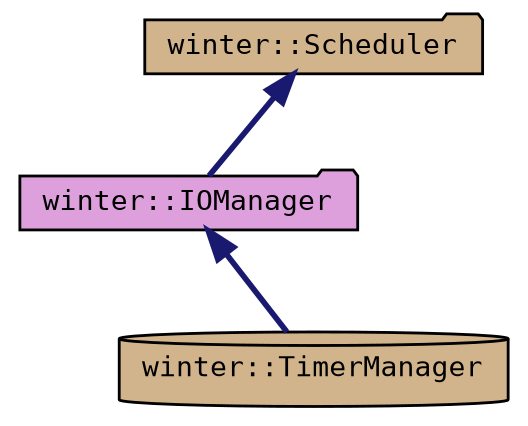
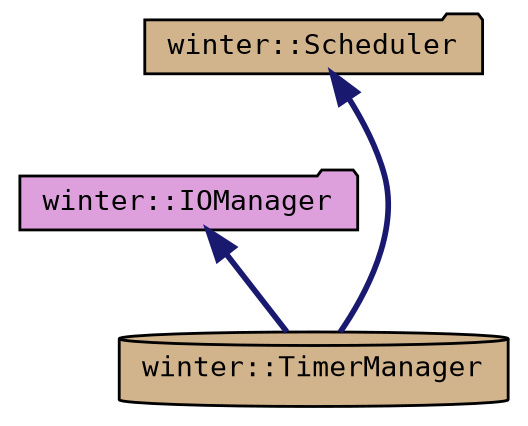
edge "winter::IOManager" -> "winter::Scheduler": now "winter::TimerManager" -> "winter::Scheduler"
